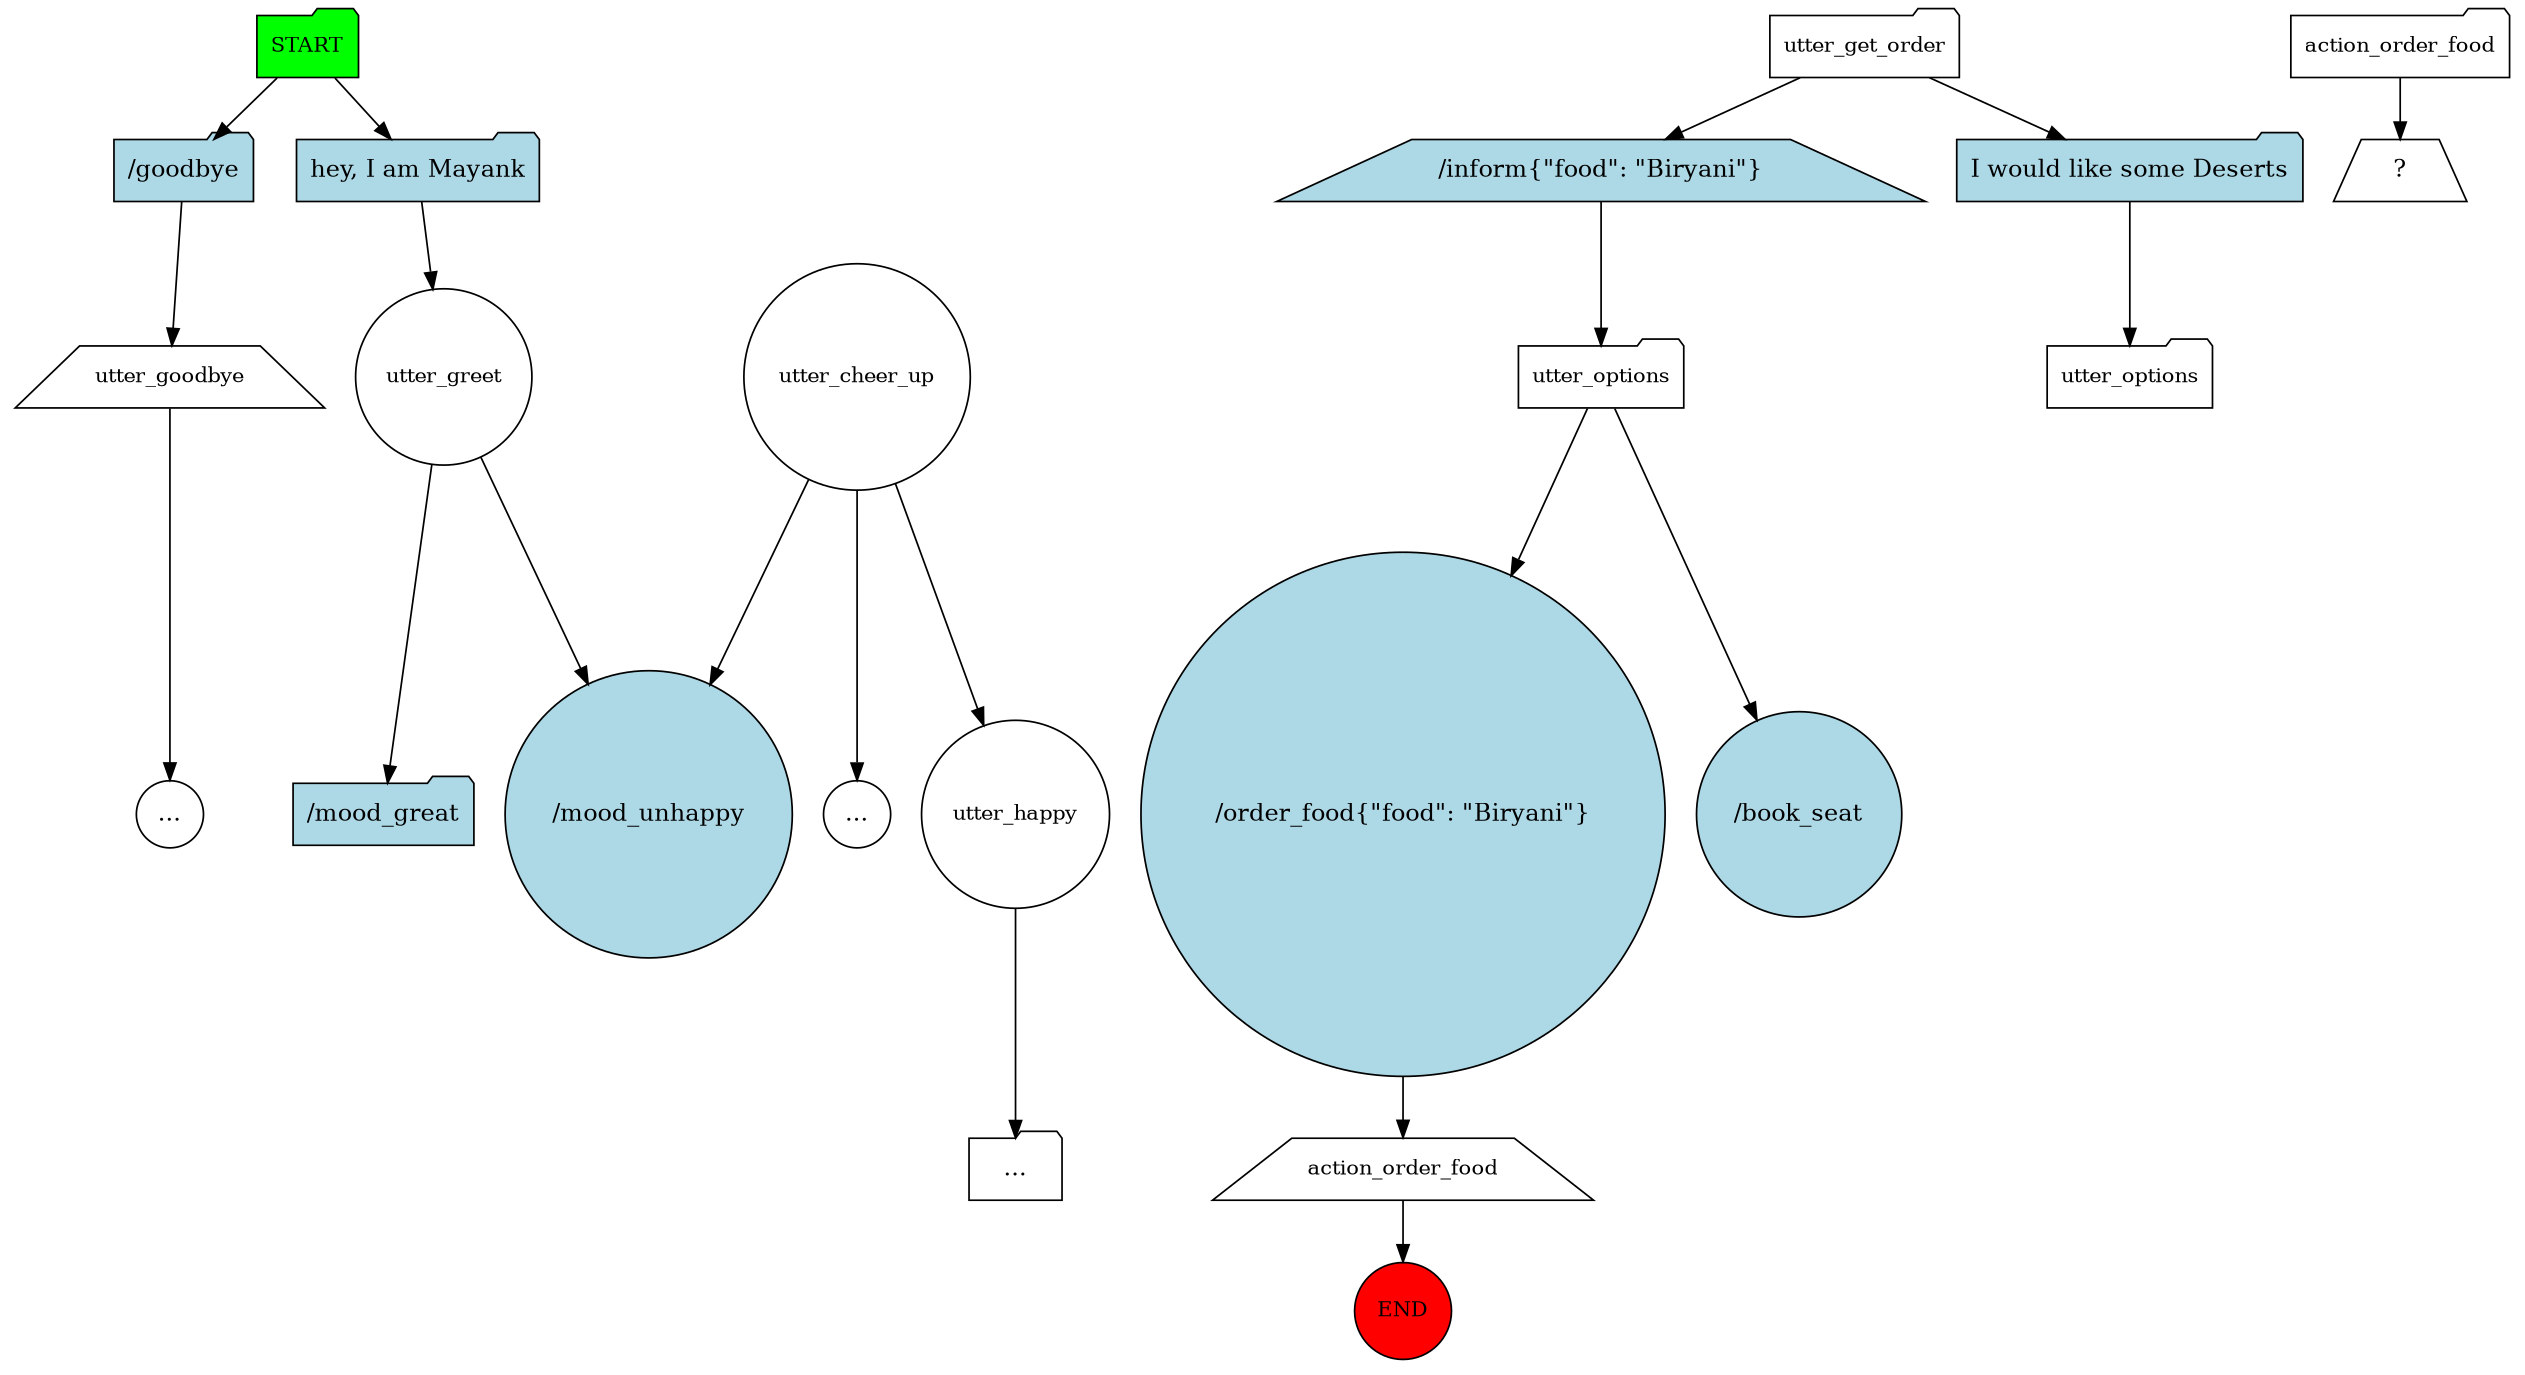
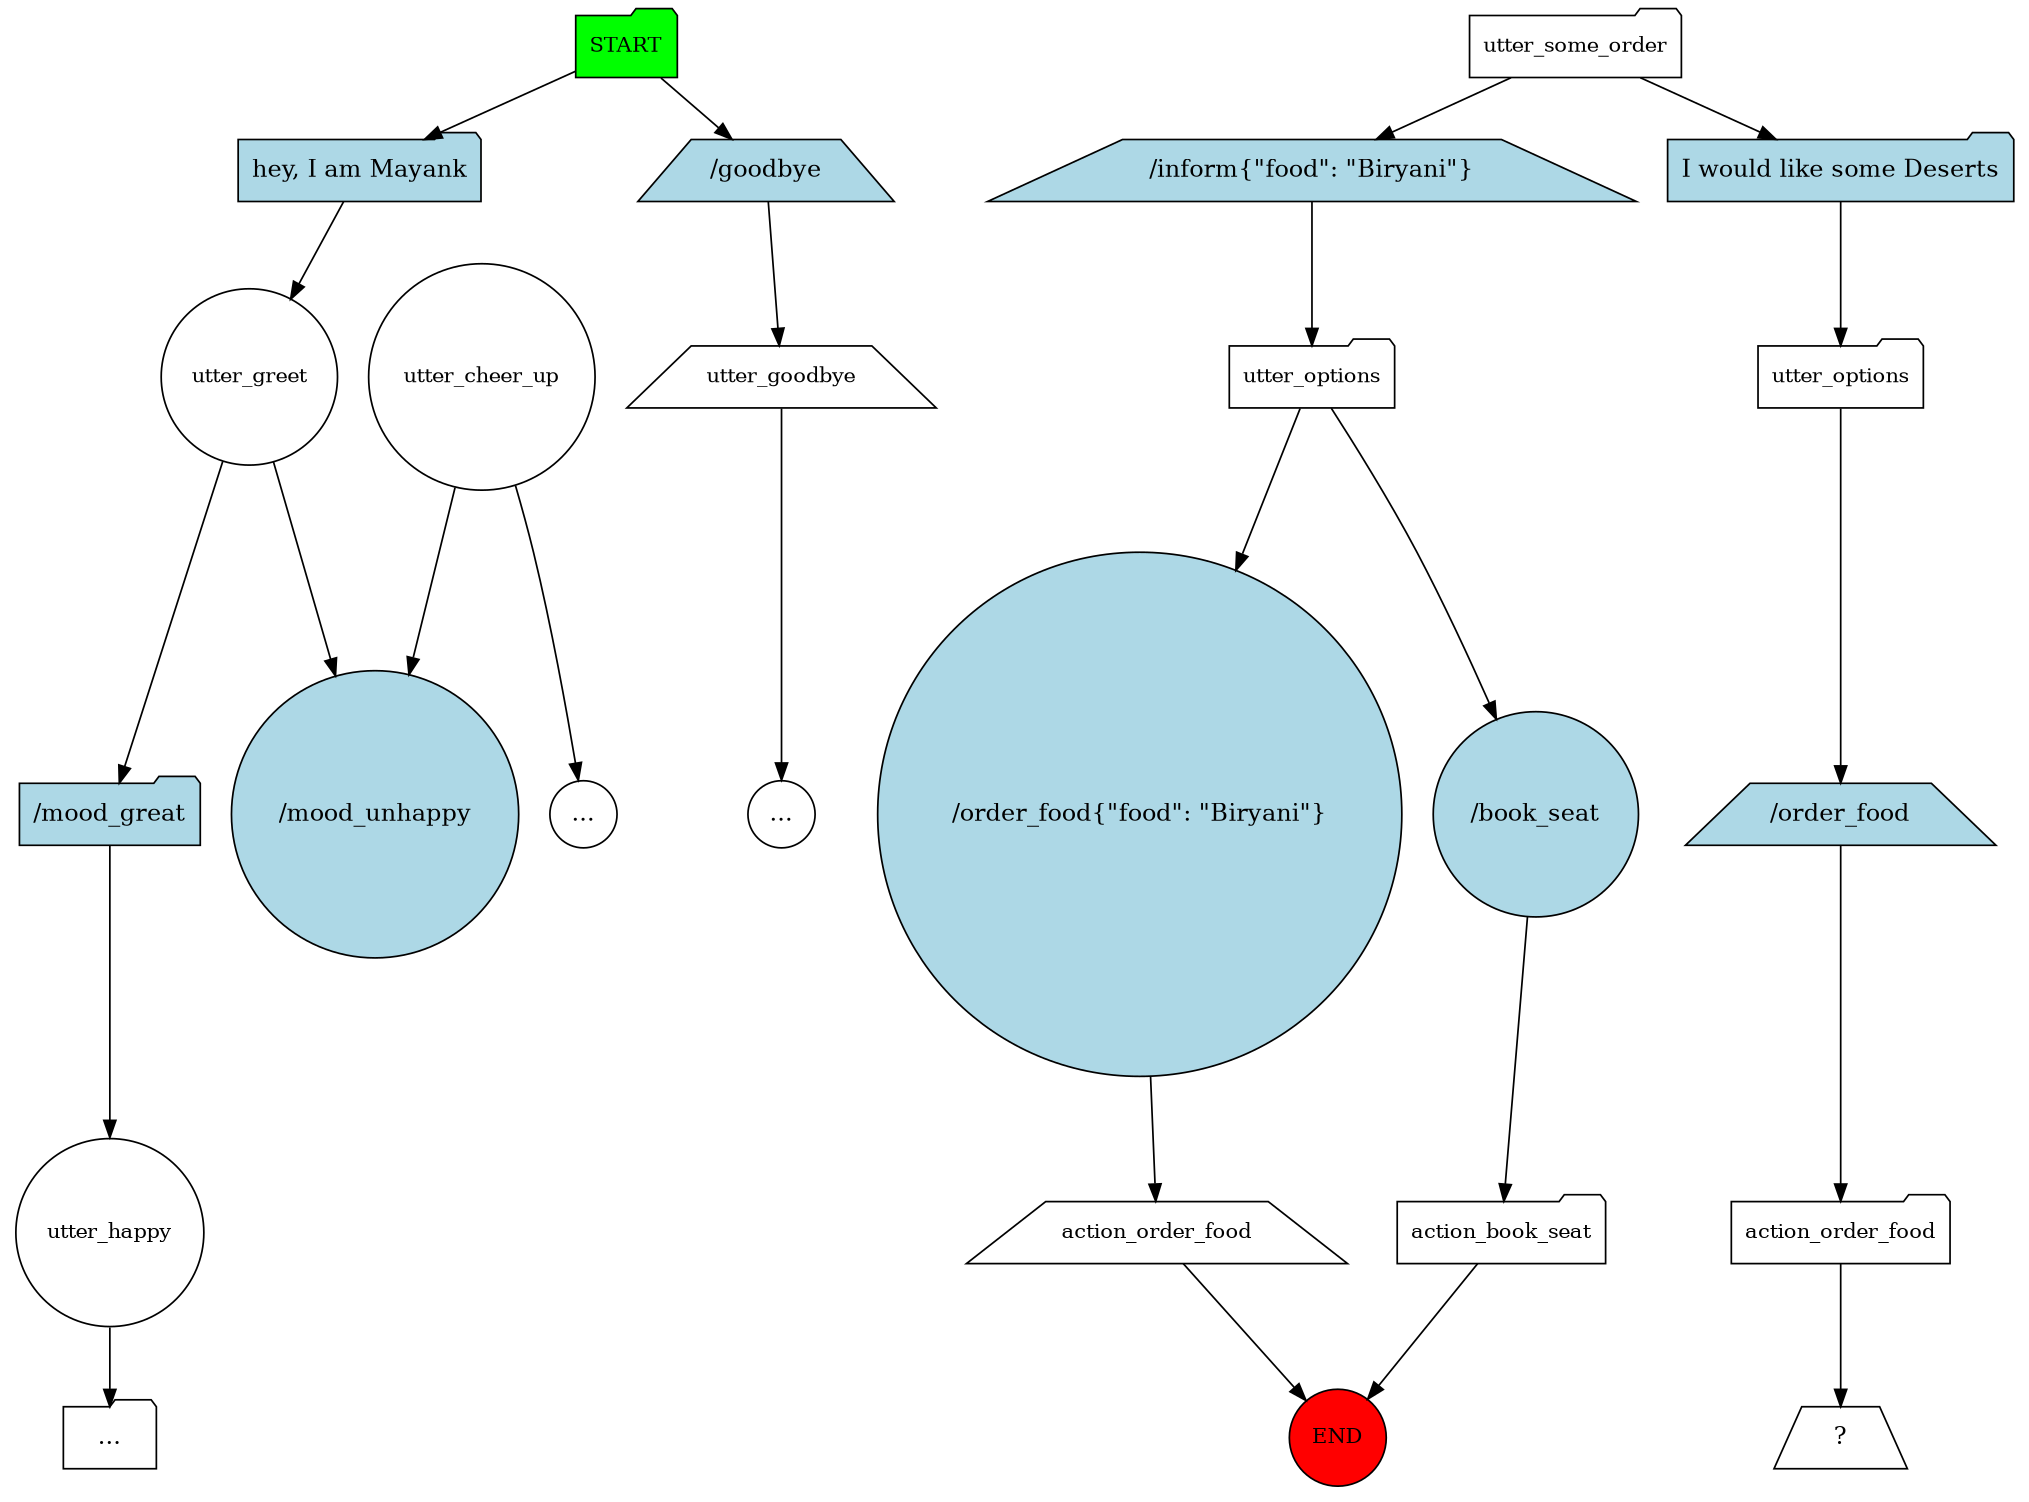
node "utter_get_order": label "utter_get_order" -> "utter_some_order"
node "/goodbye": shape folder -> trapezium
edge "utter_cheer_up" -> "utter_happy": now "/mood_great" -> "utter_happy"
node "/order_food": added
node "action_book_seat": added
